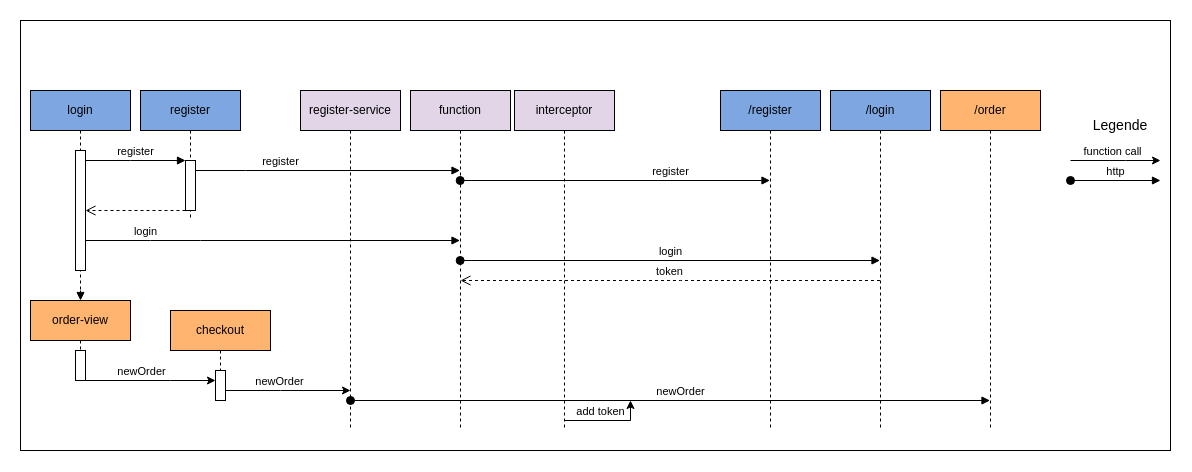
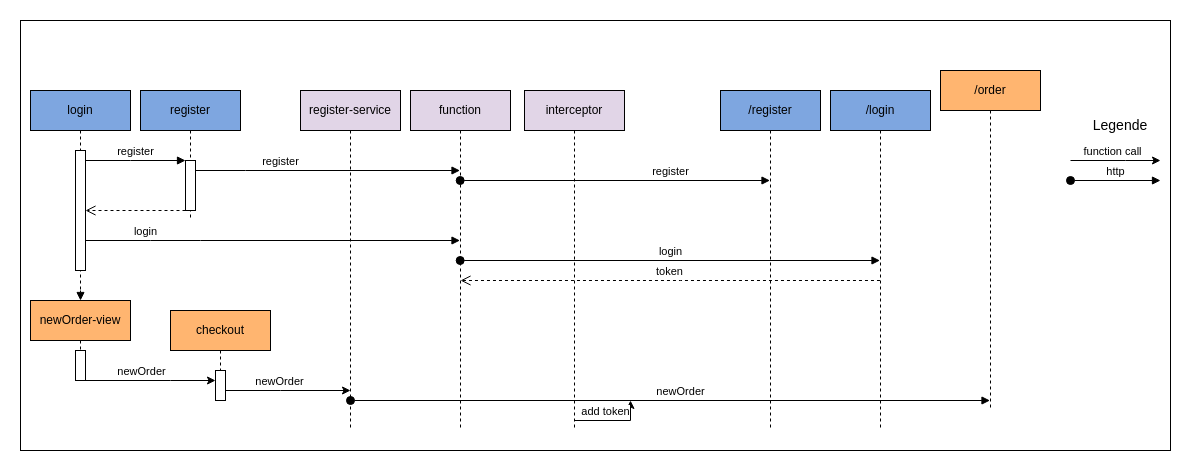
node "interceptor": moved (565, 261) -> (575, 261)
node "/order": moved (991, 261) -> (991, 241)
node "order-view": label "order-view" -> "newOrder-view"
